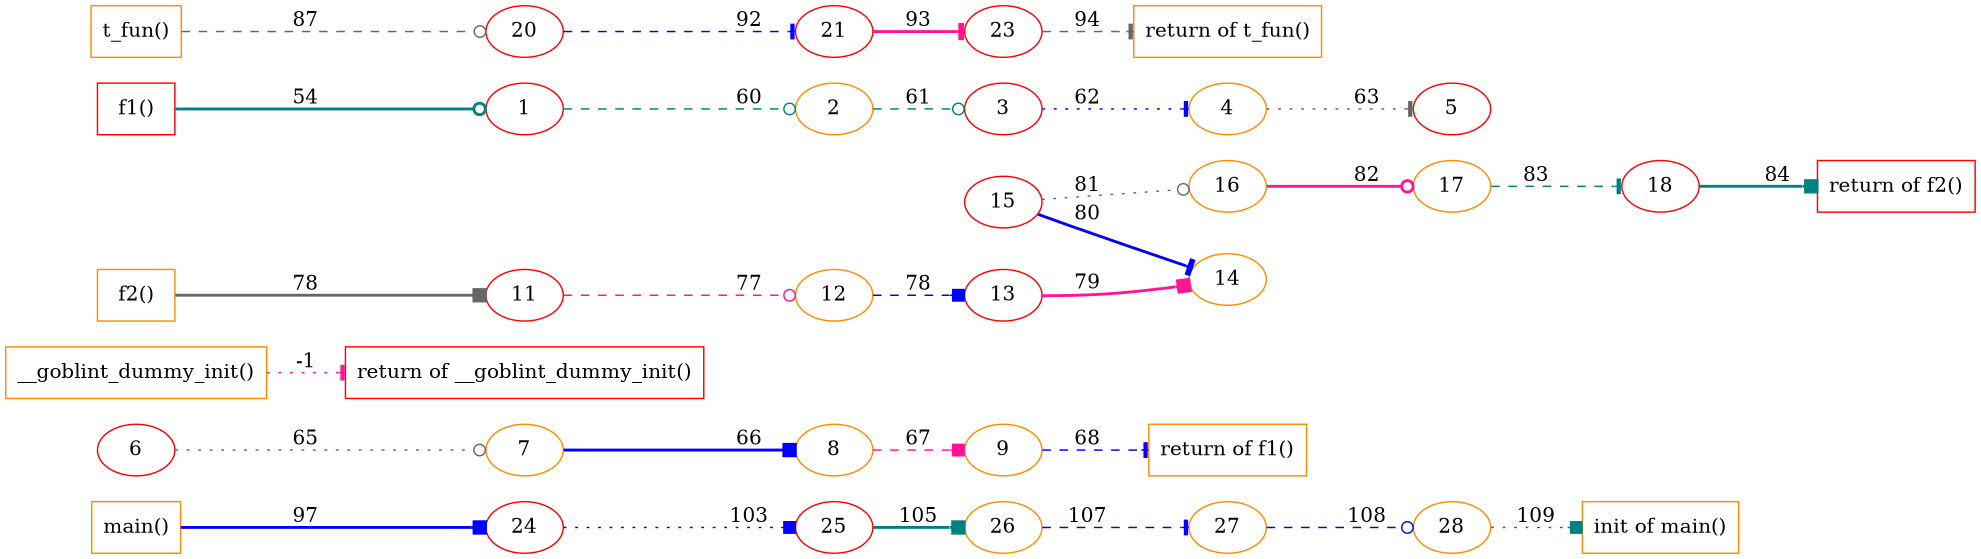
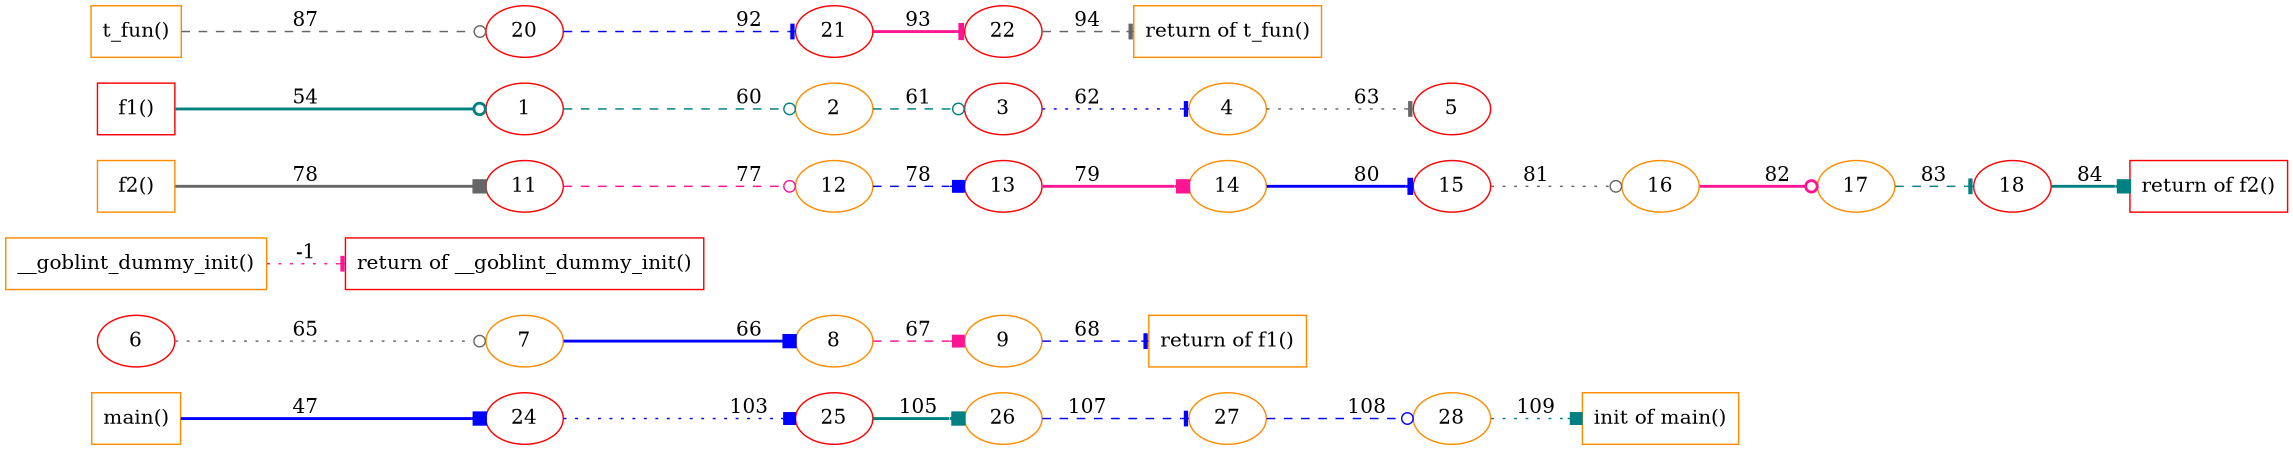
node "23": label "23" -> "22"
edge "15" -> "14": reversed
edge "main()" -> "24": label "97" -> "47"
